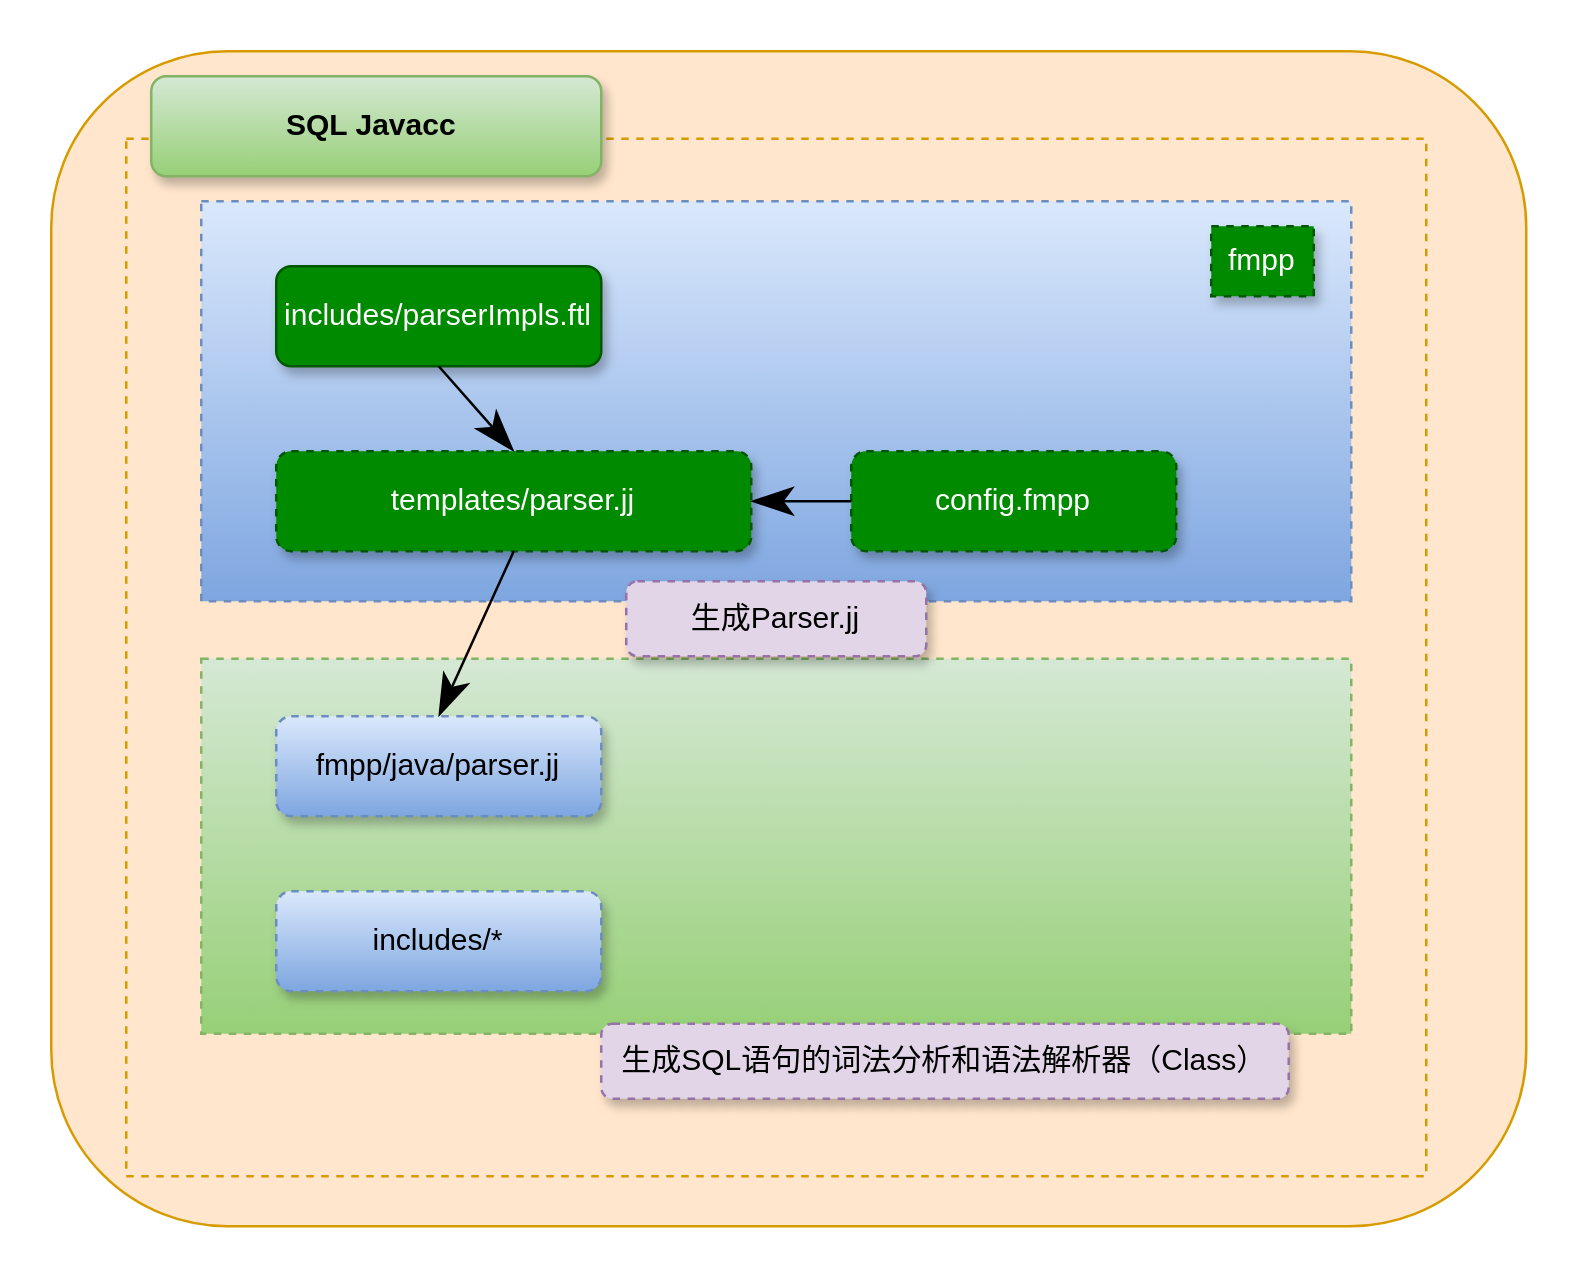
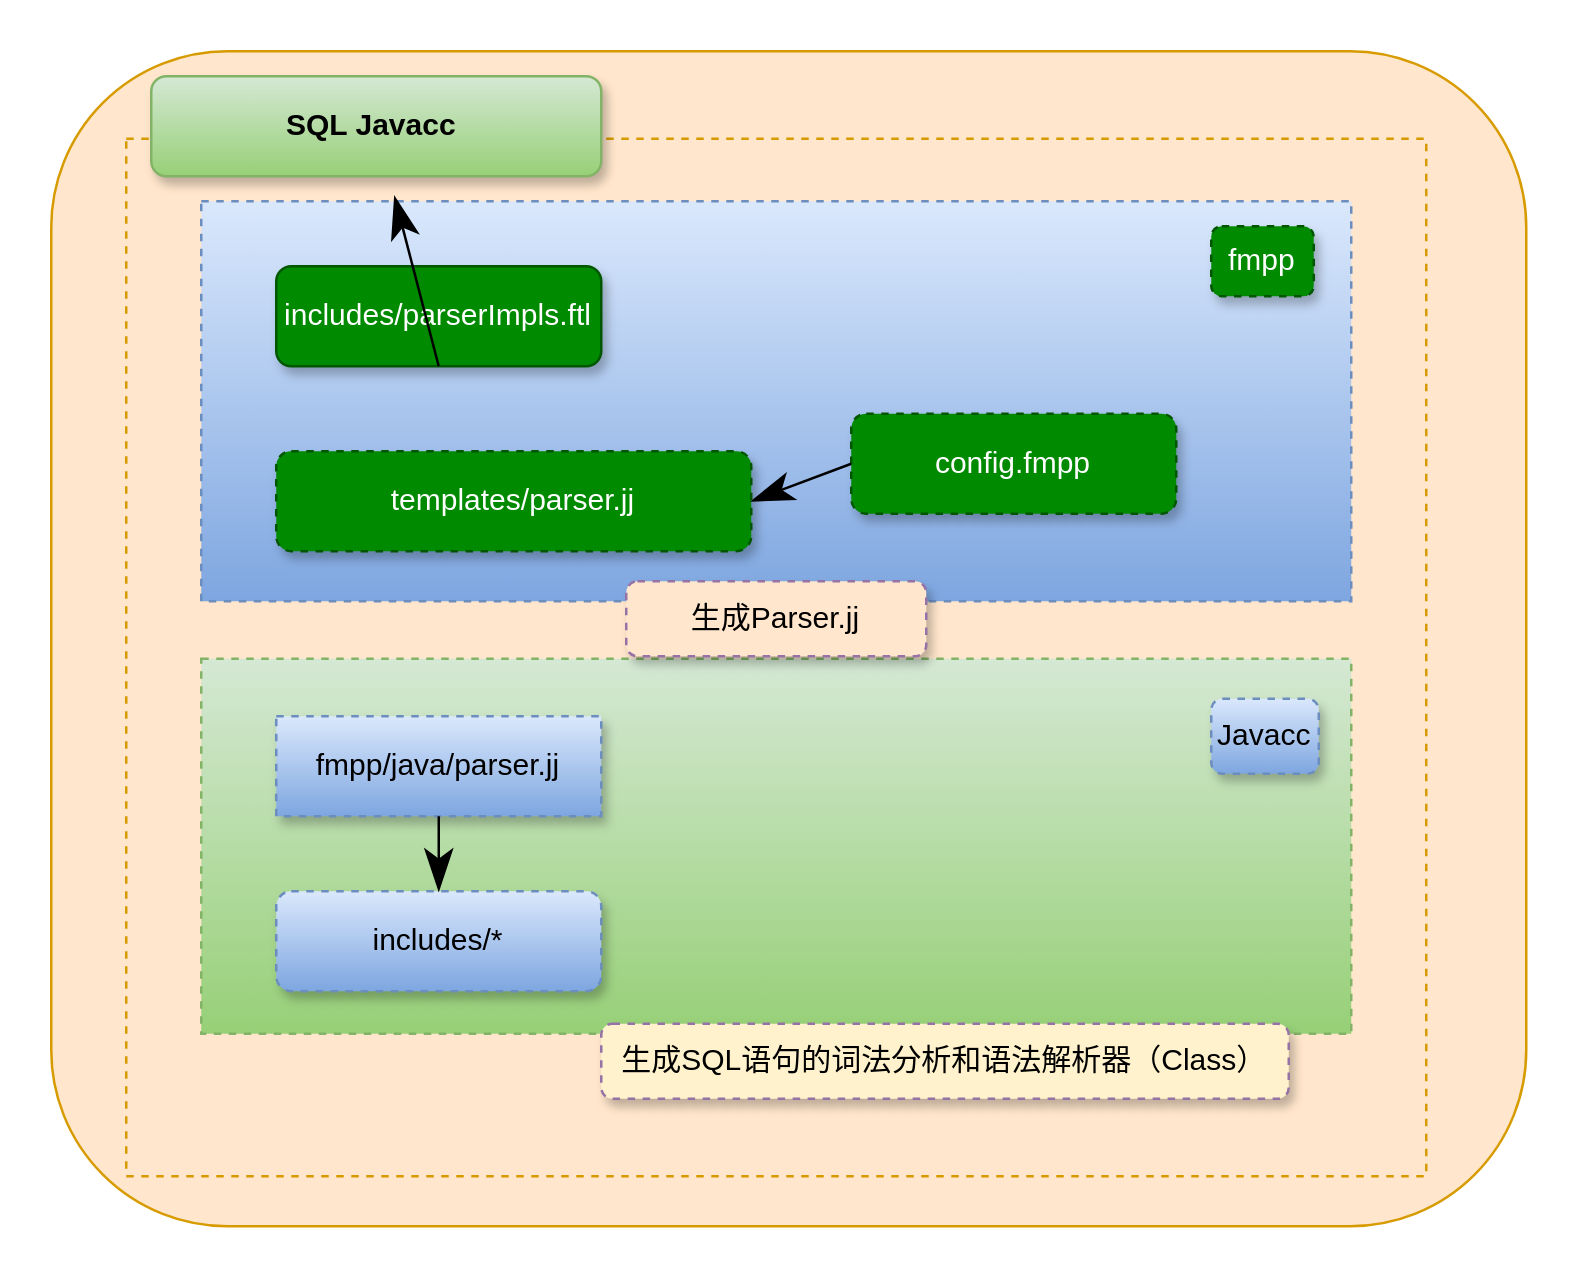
node "fmpp": shape rectangle -> rounded rectangle
edge "includes/parserImpls.ftl" -> "templates/parser.jj": now "includes/parserImpls.ftl" -> "SQL Javacc"
node "config.fmpp": moved (1014, 501) -> (1014, 464)
node "生成Parser.jj": fillcolor #e1d5e7 -> #ffe6cc
edge "templates/parser.jj" -> "fmpp/java/parser.jj": removed
node "Javacc": added
node "fmpp/java/parser.jj": shape rounded rectangle -> rectangle
edge "fmpp/java/parser.jj" -> "includes/*": added
node "生成SQL语句的词法分析和语法解析器（Class）": fillcolor #e1d5e7 -> #fff2cc
